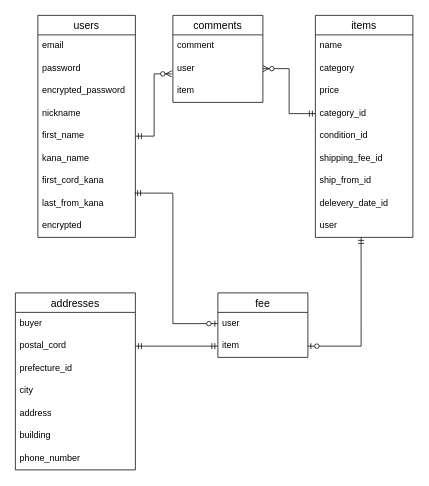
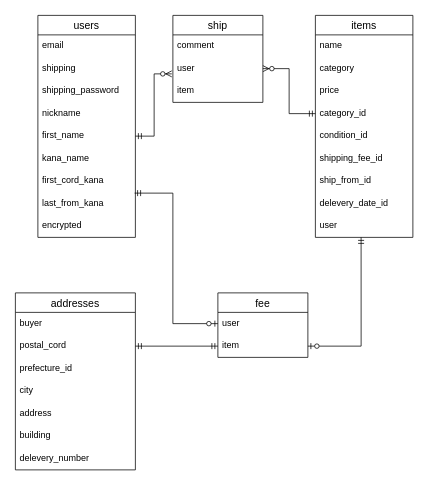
node "comments": label "comments" -> "ship"
node "password": label "password" -> "shipping"
node "encrypted_password": label "encrypted_password" -> "shipping_password"
node "phone_number": label "phone_number" -> "delevery_number"
